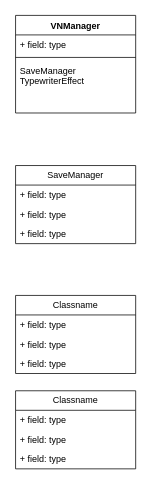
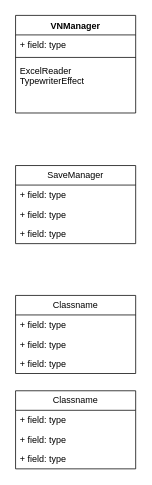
node "SaveManager TypewriterEffect": label "SaveManager TypewriterEffect" -> "ExcelReader TypewriterEffect"
